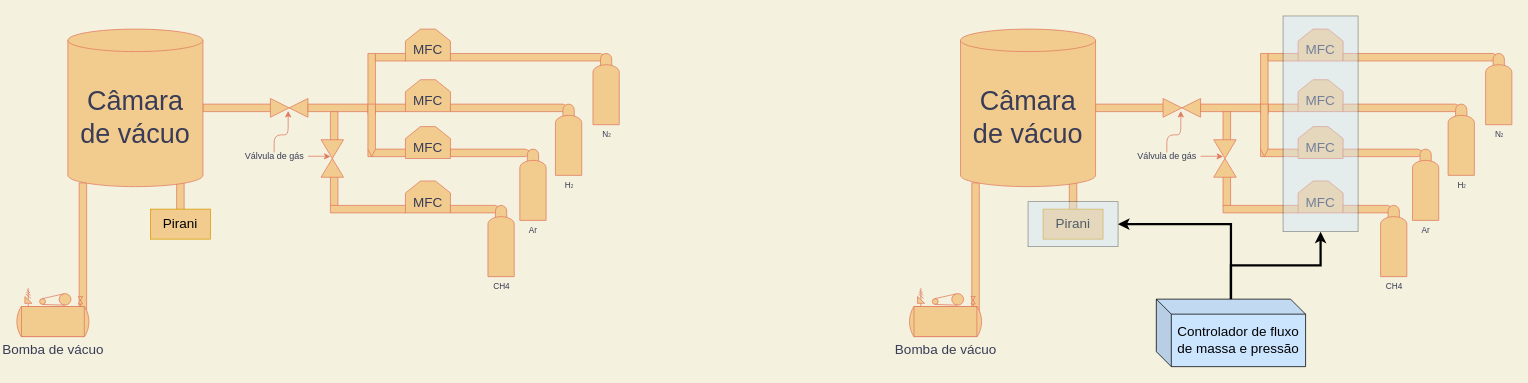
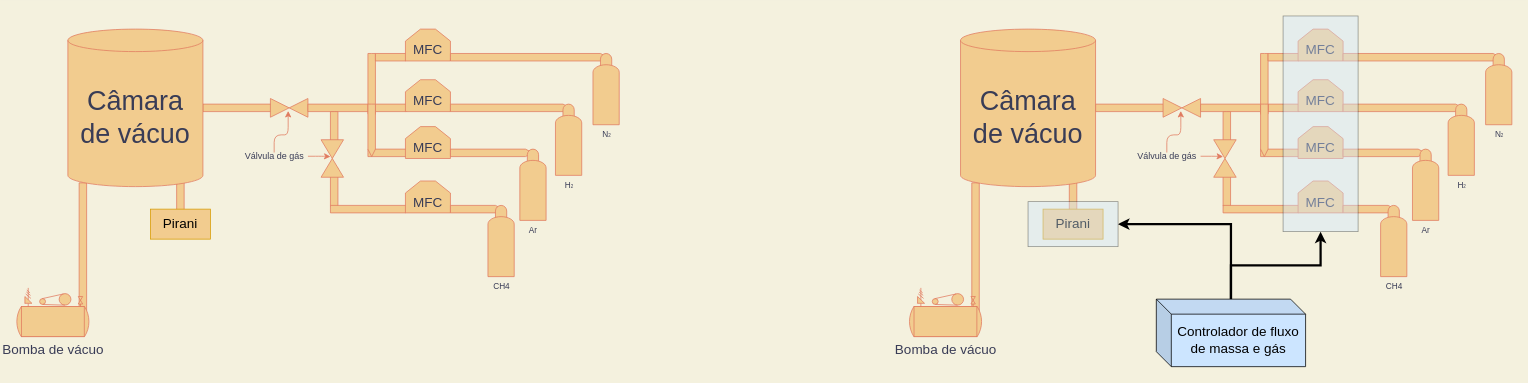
node "Controlador de fluxo de massa e pressão": label "Controlador de fluxo de massa e pressão" -> "Controlador de fluxo de massa e gás"
